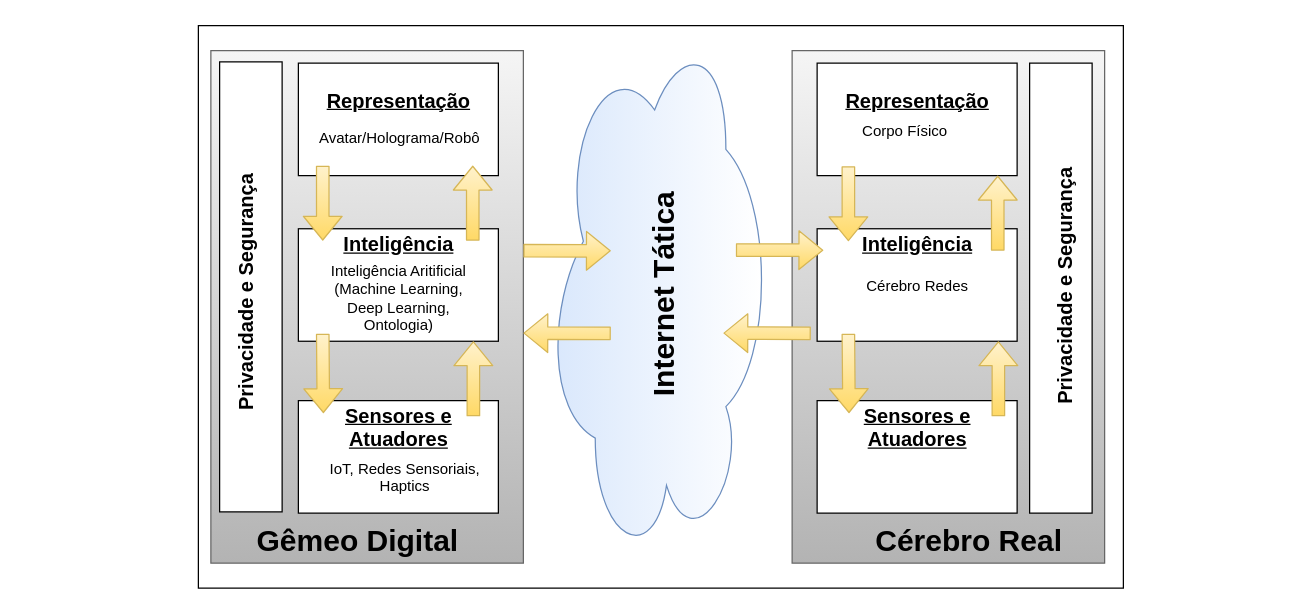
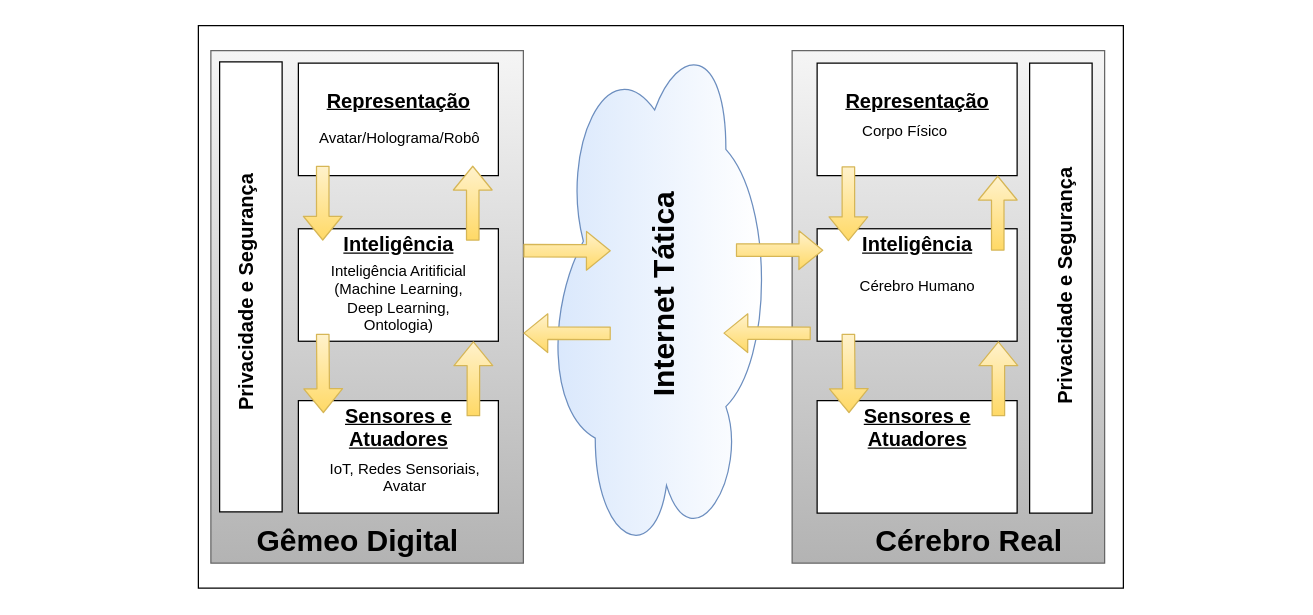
node "Cérebro Redes": label "Cérebro Redes" -> "Cérebro Humano"
node "IoT, Redes Sensoriais, Haptics": label "IoT, Redes Sensoriais, Haptics" -> "IoT, Redes Sensoriais, Avatar"
